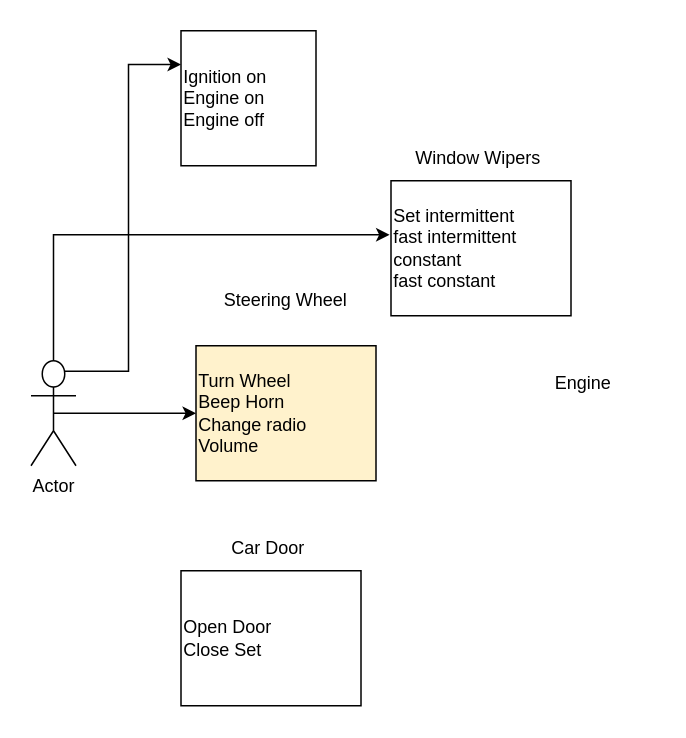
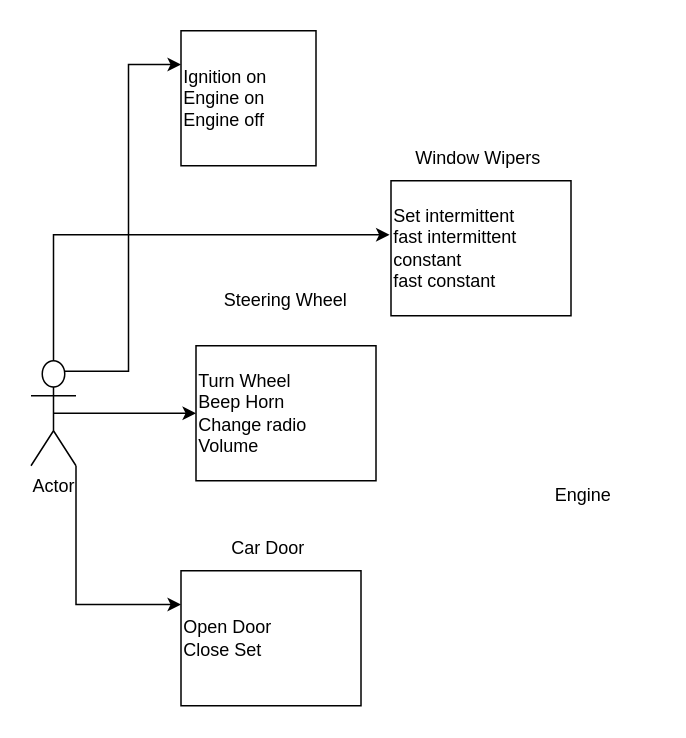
node "Engine": moved (586, 383) -> (586, 496)
node "Turn Wheel Beep Horn Change radio Volume": fillcolor #fff2cc -> #ffffff
edge "Actor" -> "Open Door Close Set": added
